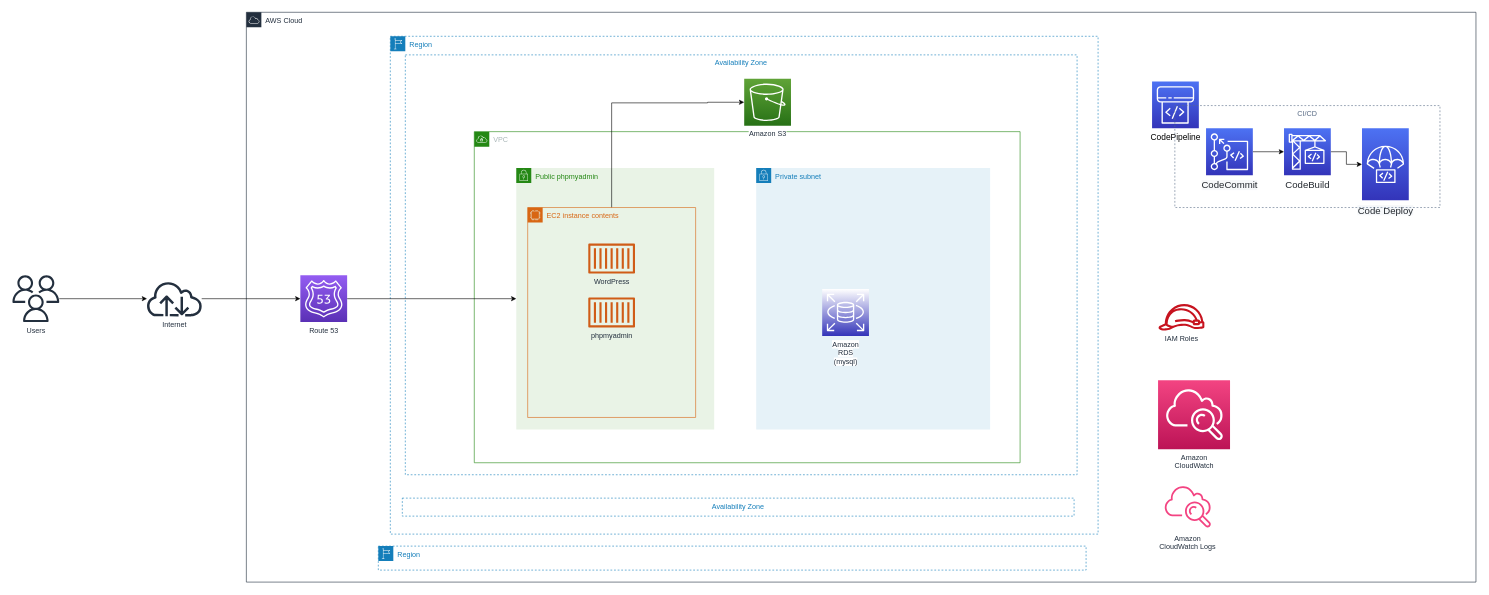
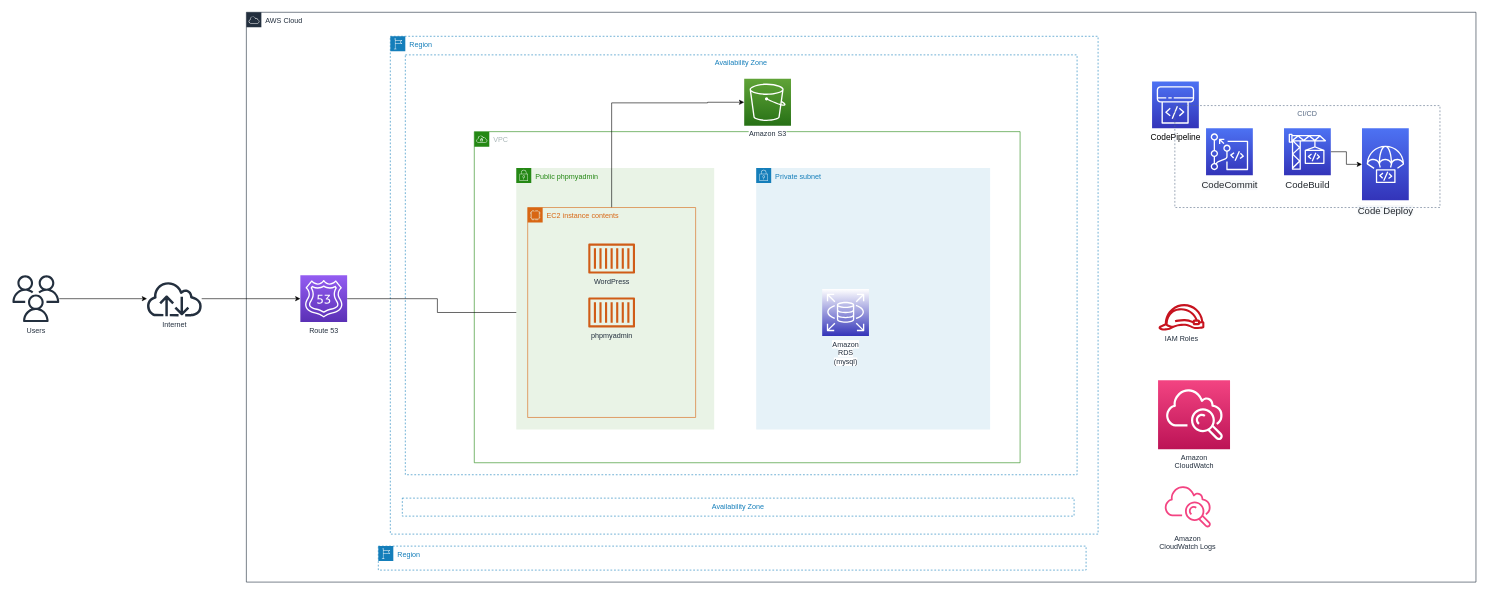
edge "CodeCommit" -> "CodeBuild": removed
edge "Route 53" -> "Public phpmyadmin": now "Route 53" -> "EC2 instance contents"
